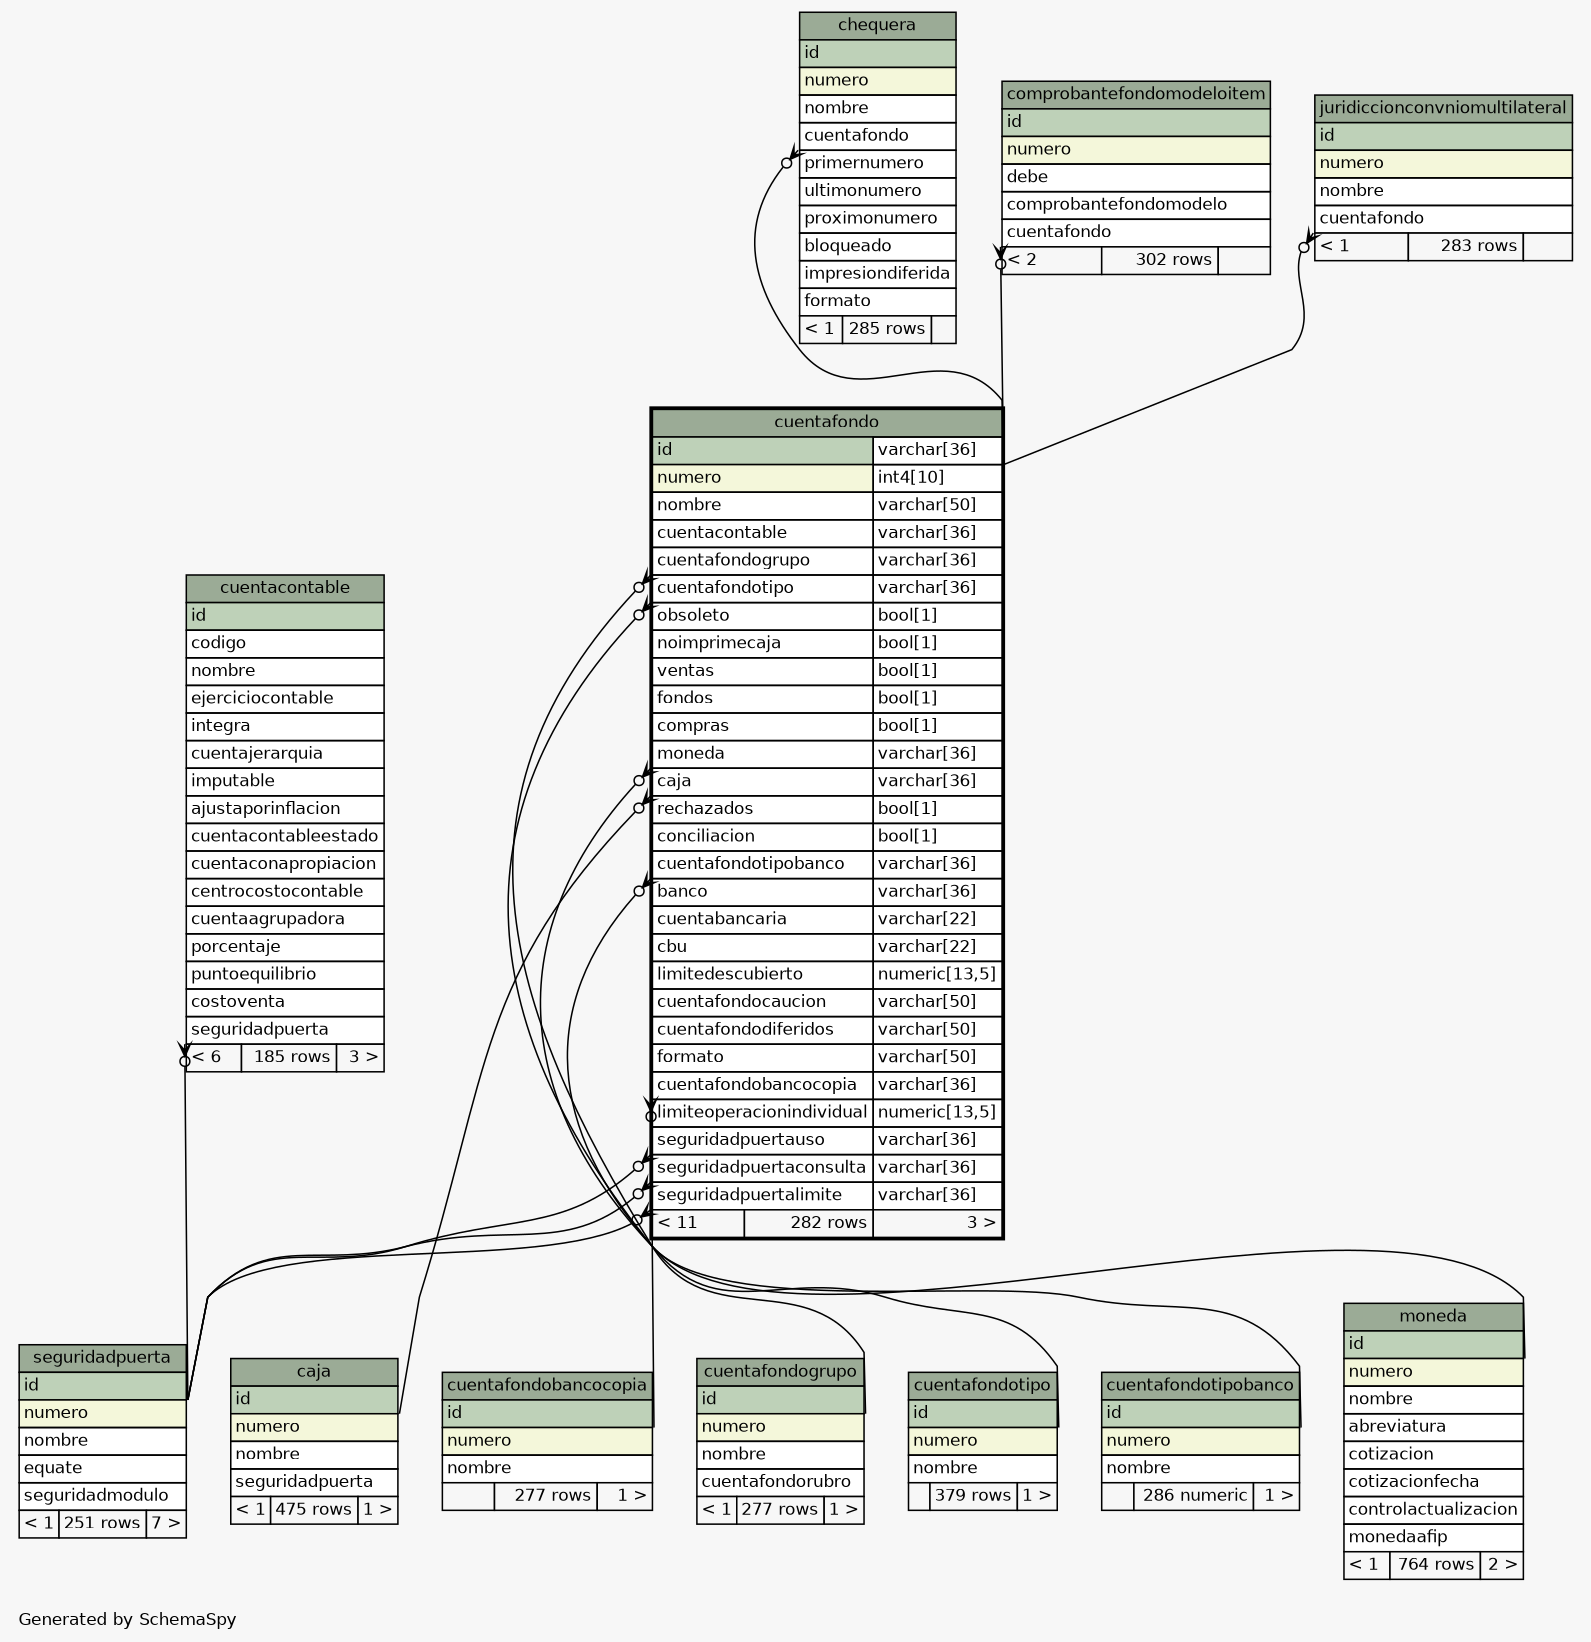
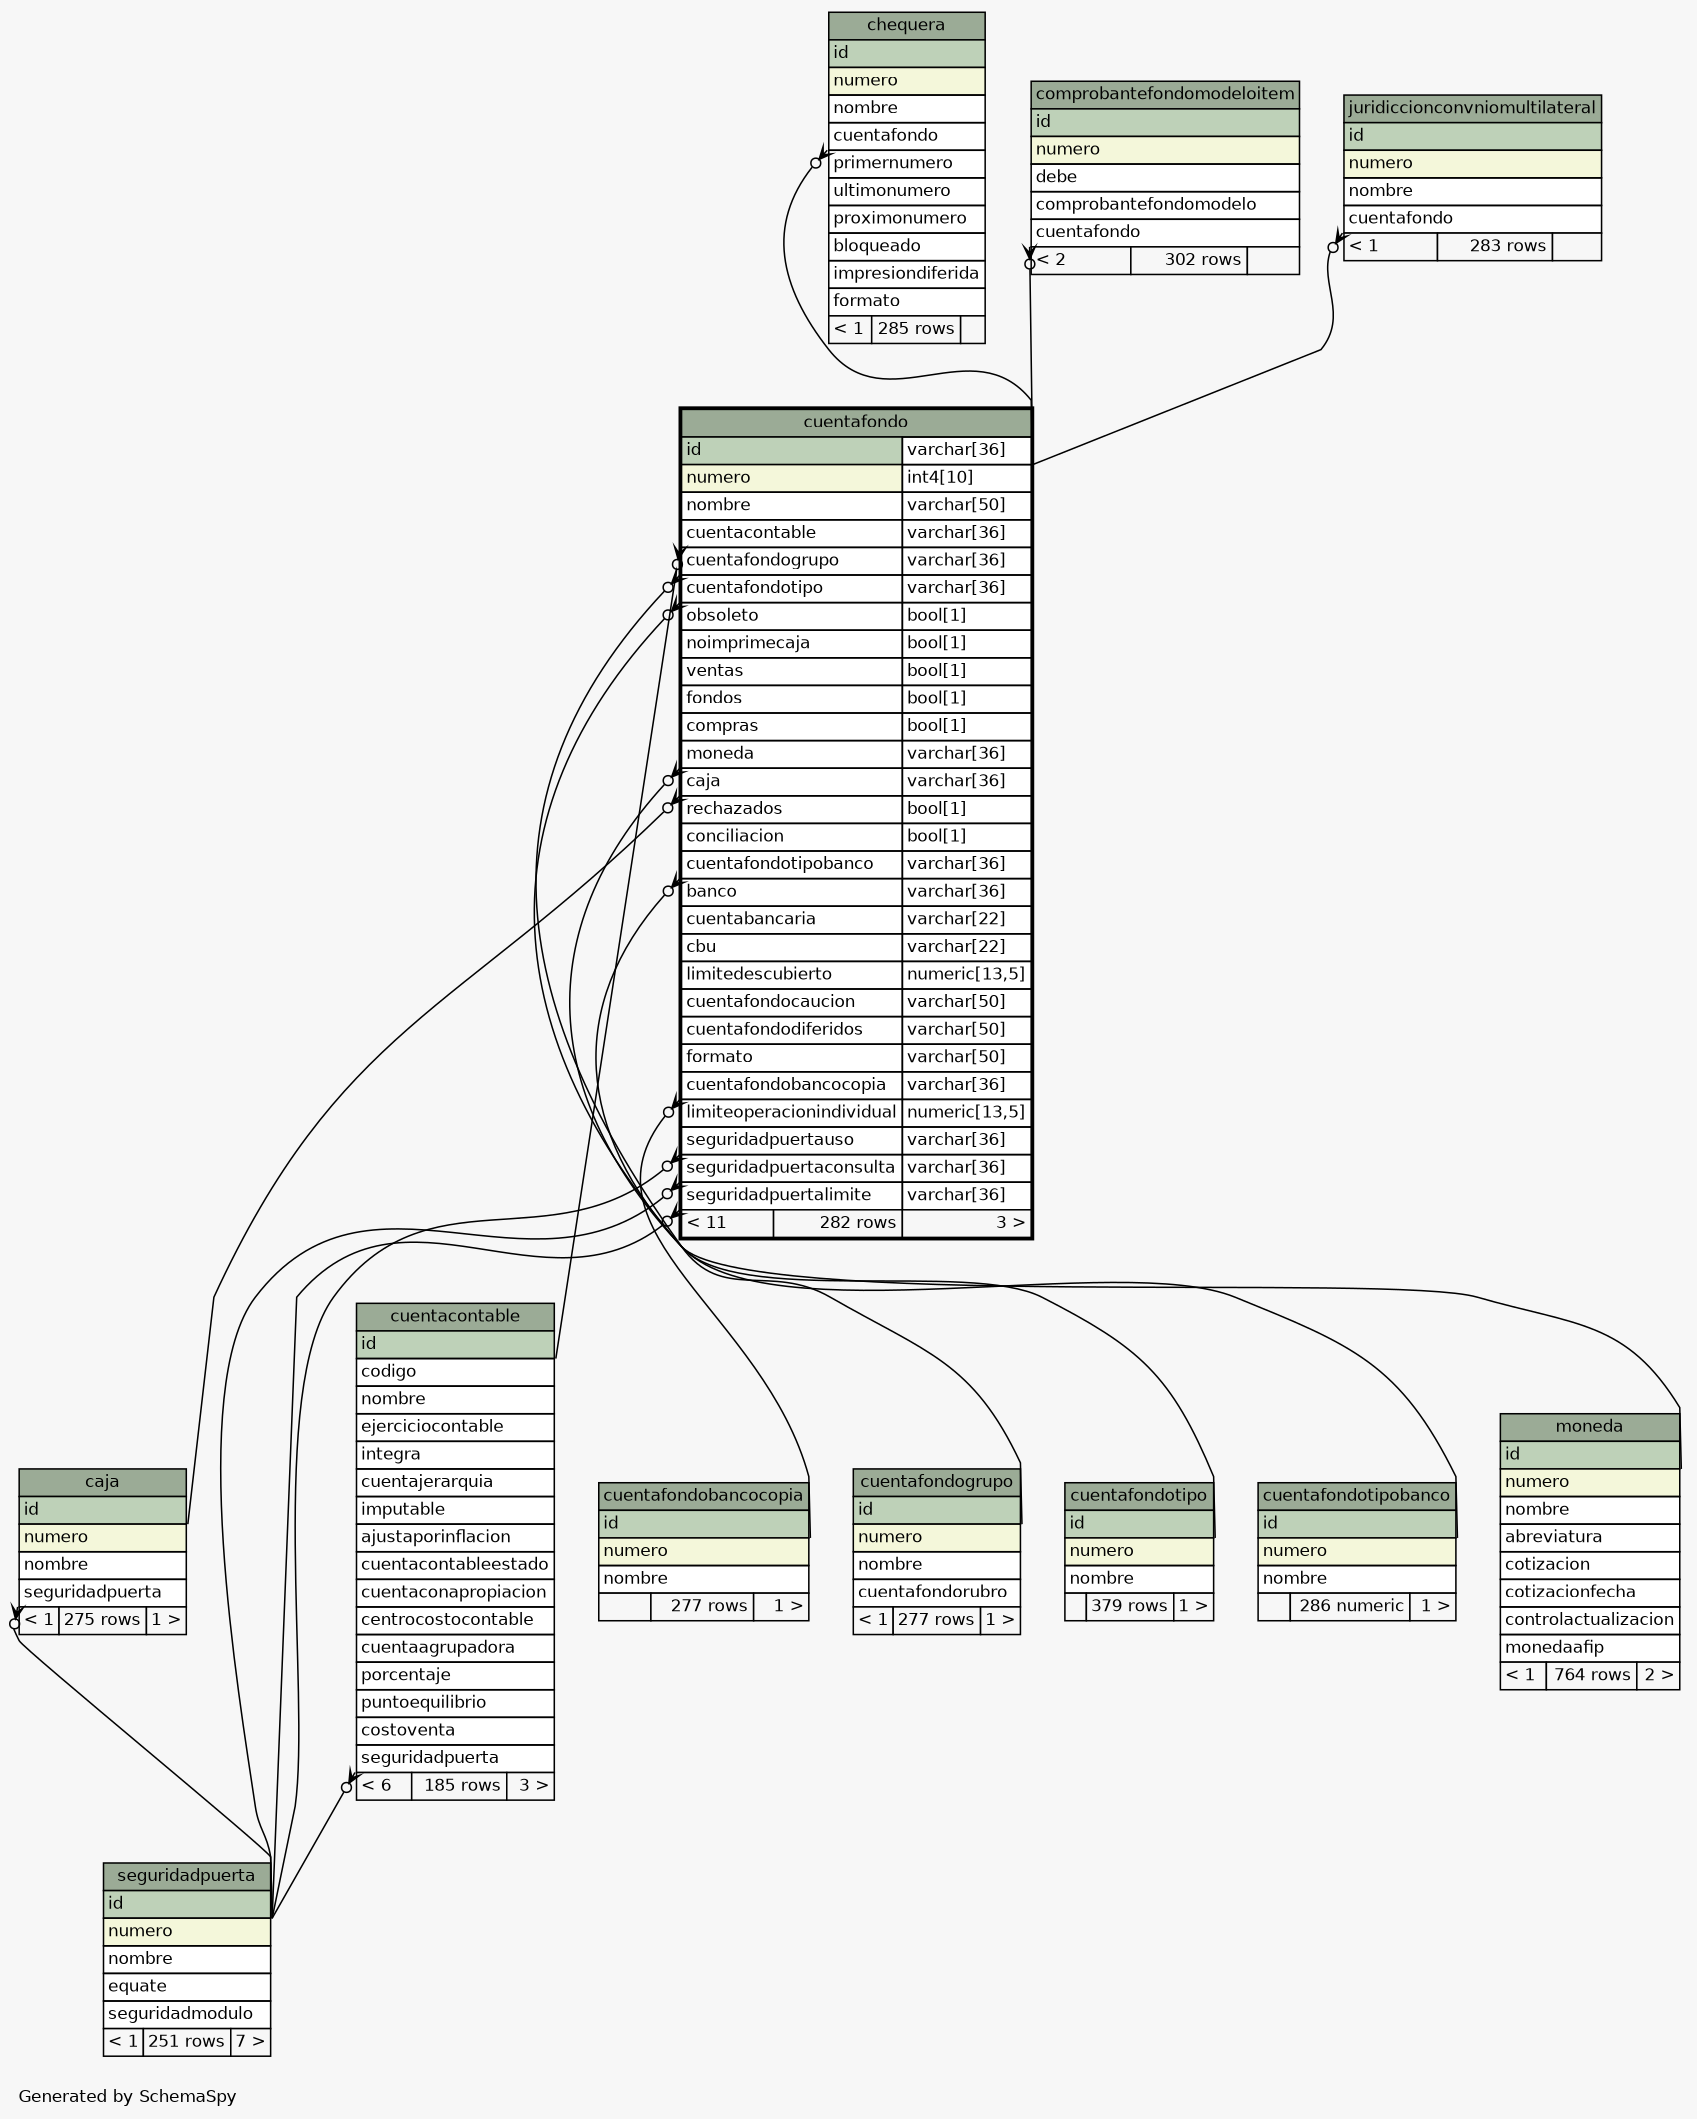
edge "cuentacontable" -> "cuentafondo": added
node "caja": text "475 rows" -> "275 rows"
edge "seguridadpuerta" -> "caja": added
